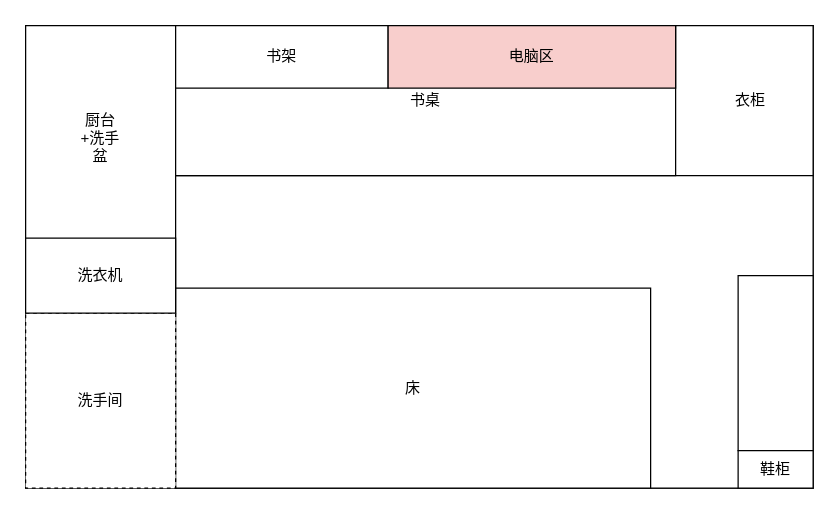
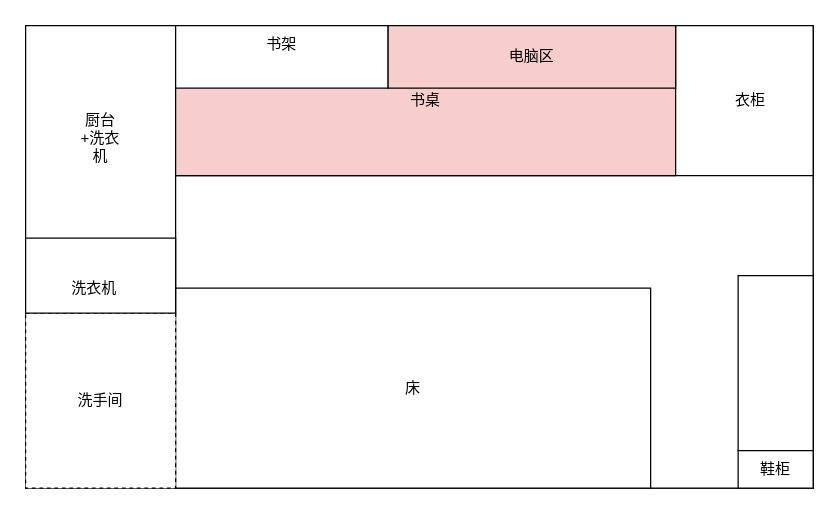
node "书架": moved (282, 57) -> (282, 44)
node "书桌": fillcolor #ffffff -> #f8cecc
node "厨台+洗手盆": label "厨台+洗手盆" -> "厨台+洗衣机"
node "洗衣机": moved (101, 276) -> (94, 288)
